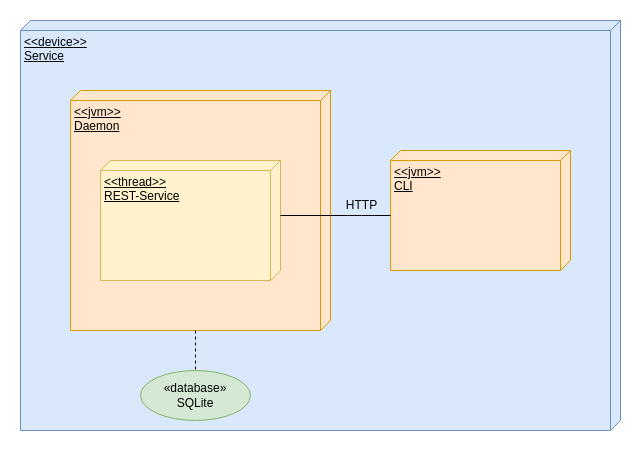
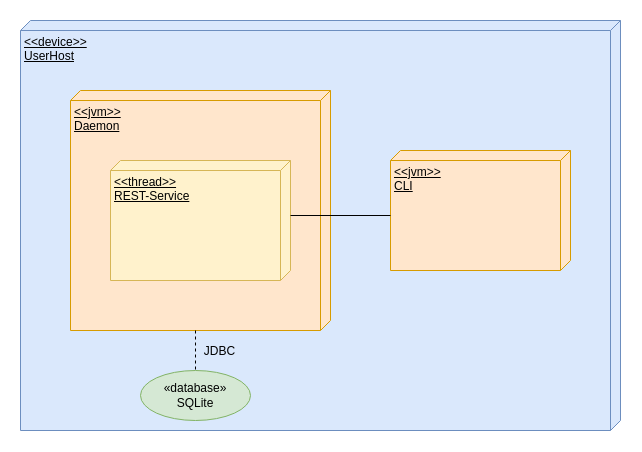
node "<<device>> Service": label "<<device>> Service" -> "<<device>> UserHost"
node "HTTP": removed
node "<<thread>> REST-Service": moved (191, 221) -> (201, 221)
node "JDBC": added
